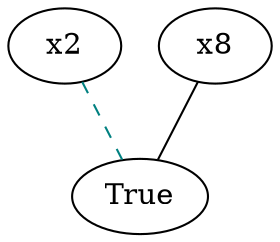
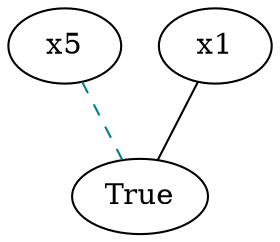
node "x2": label "x2" -> "x5"
node "x8": label "x8" -> "x1"
